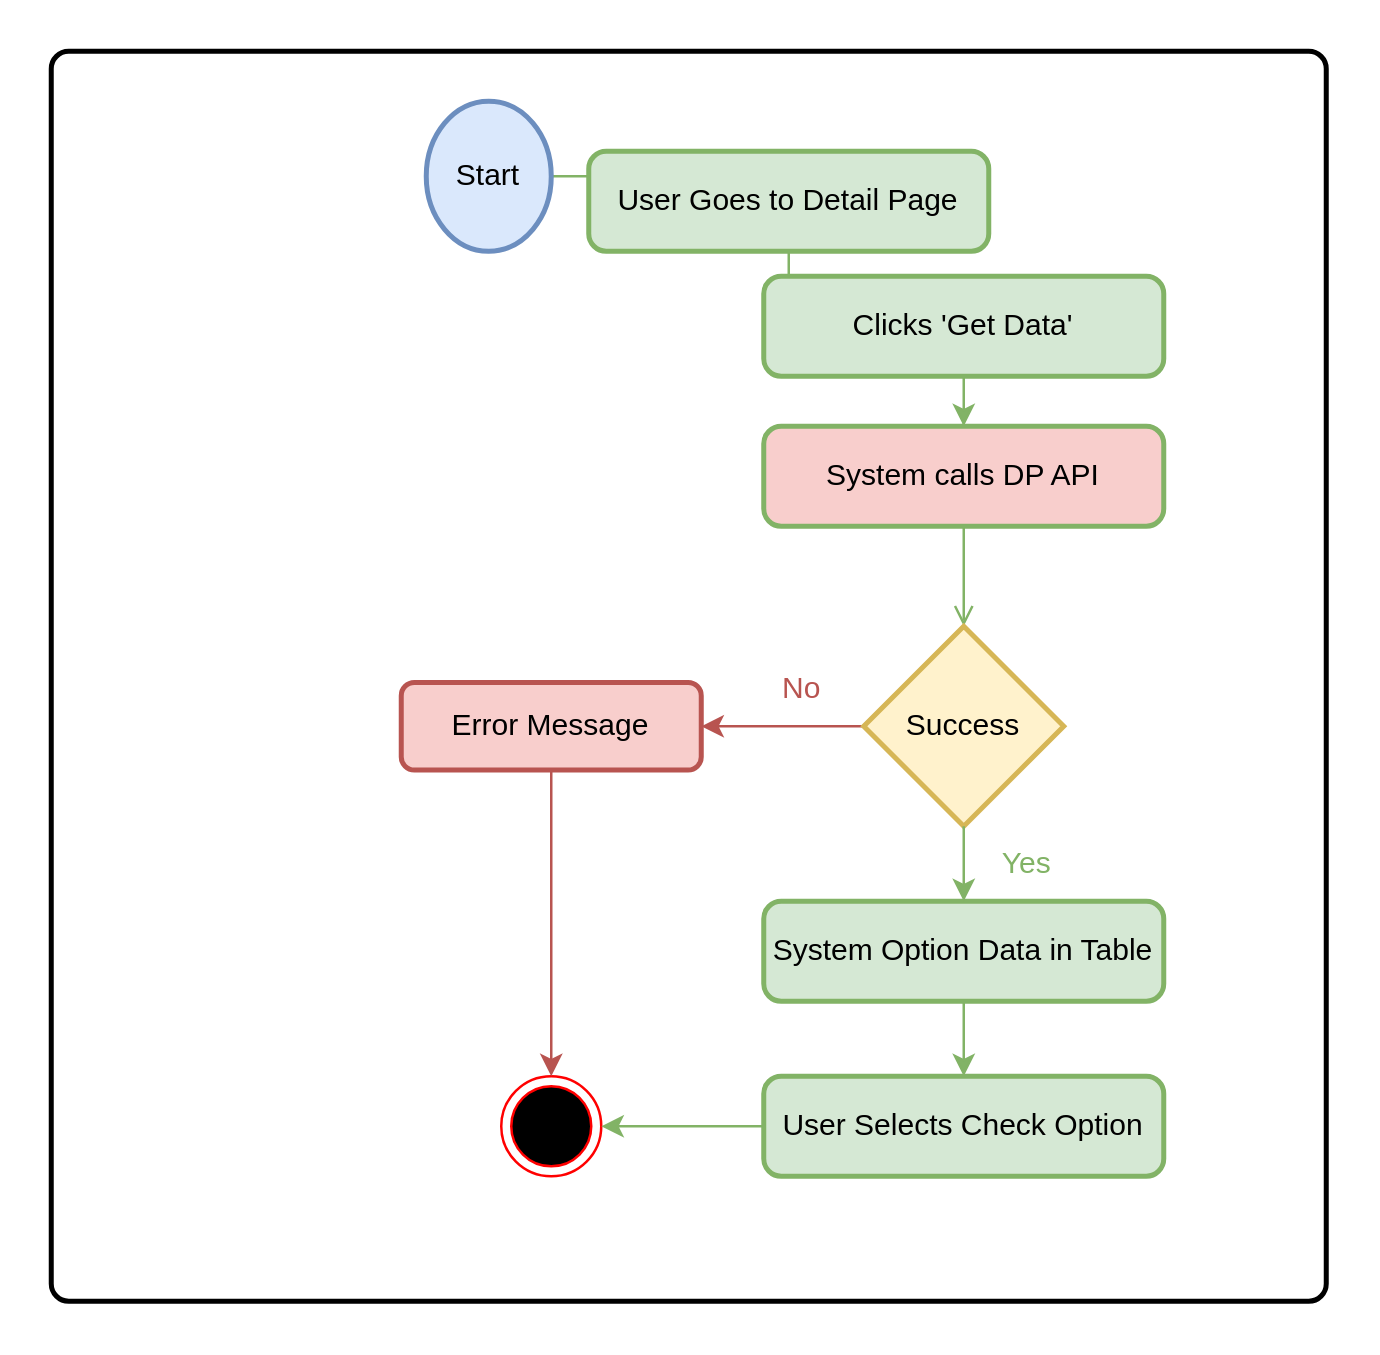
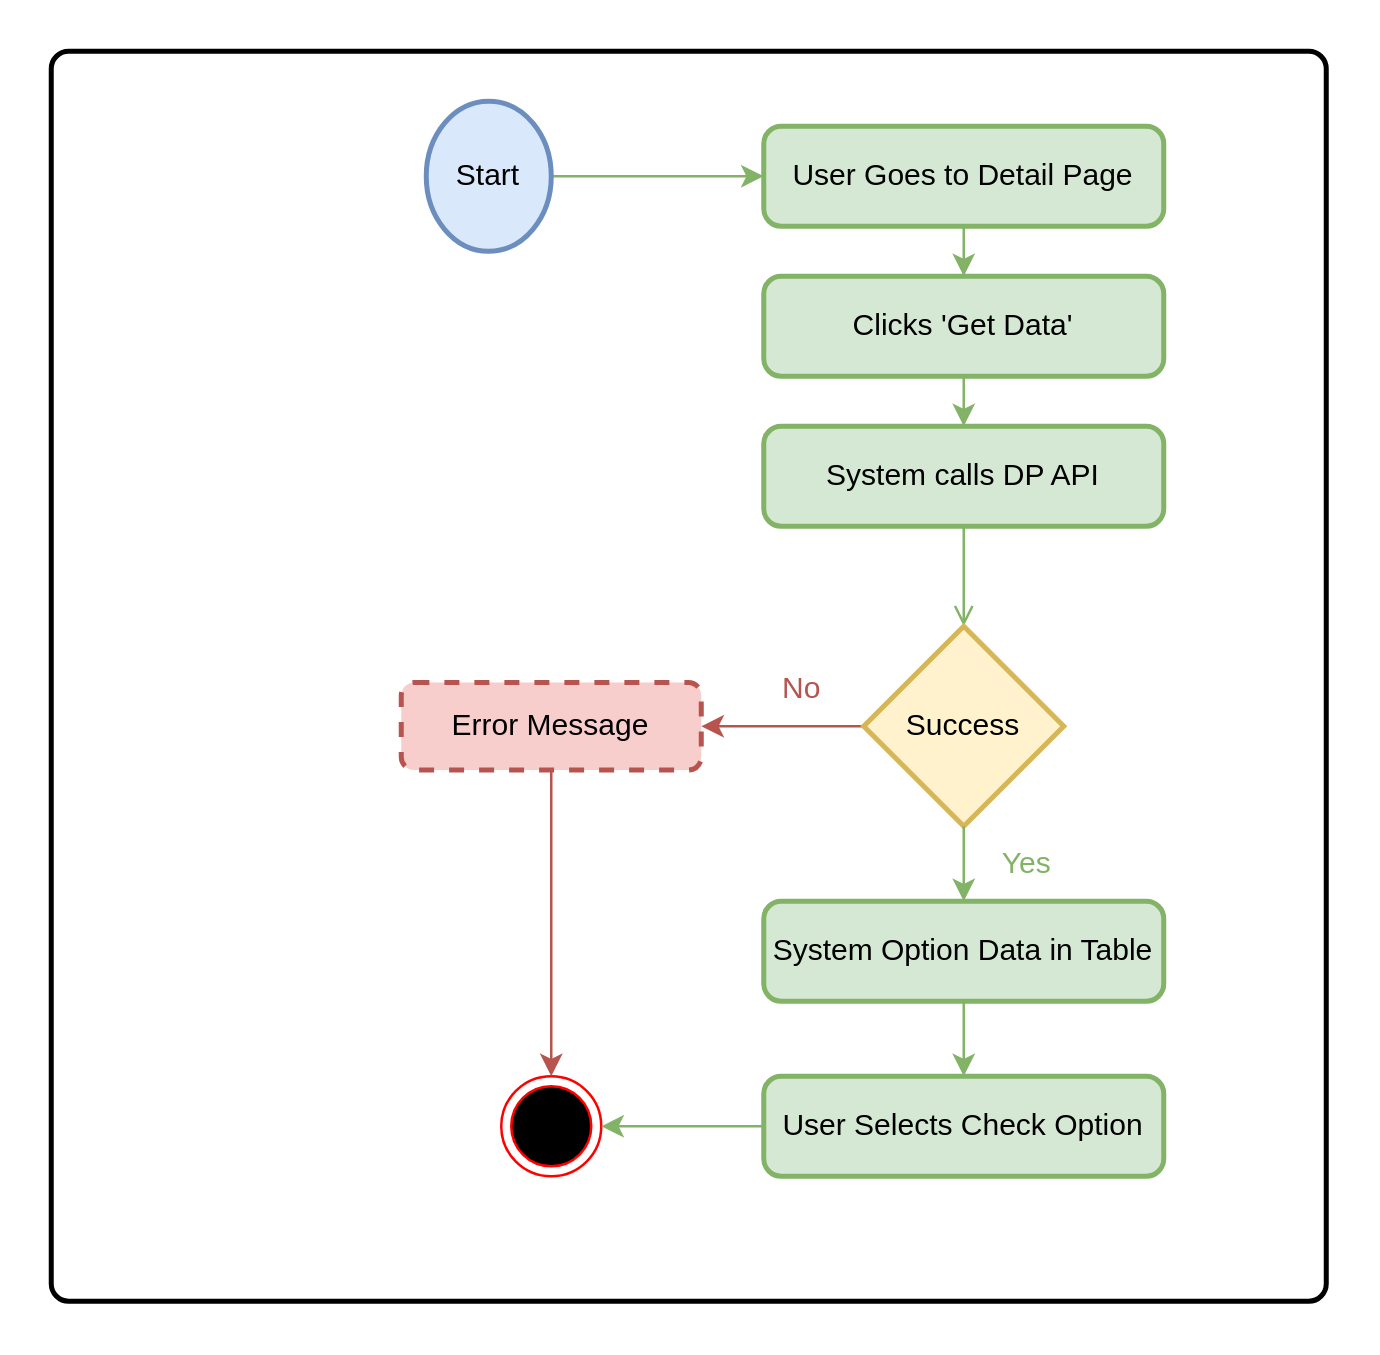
node "User Goes to Detail Page": moved (789, 201) -> (964, 176)
node "System calls DP API": fillcolor #f8cecc -> #d5e8d4
node "Error Message": style solid -> dashed
